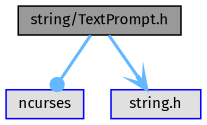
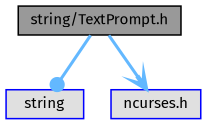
node "ncurses": label "ncurses" -> "string"
node "string.h": label "string.h" -> "ncurses.h"
